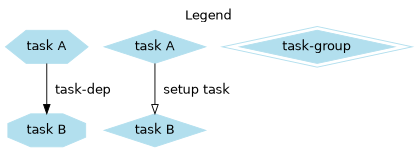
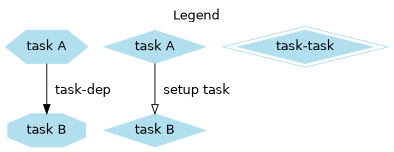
node "task-group": label "task-group" -> "task-task"
